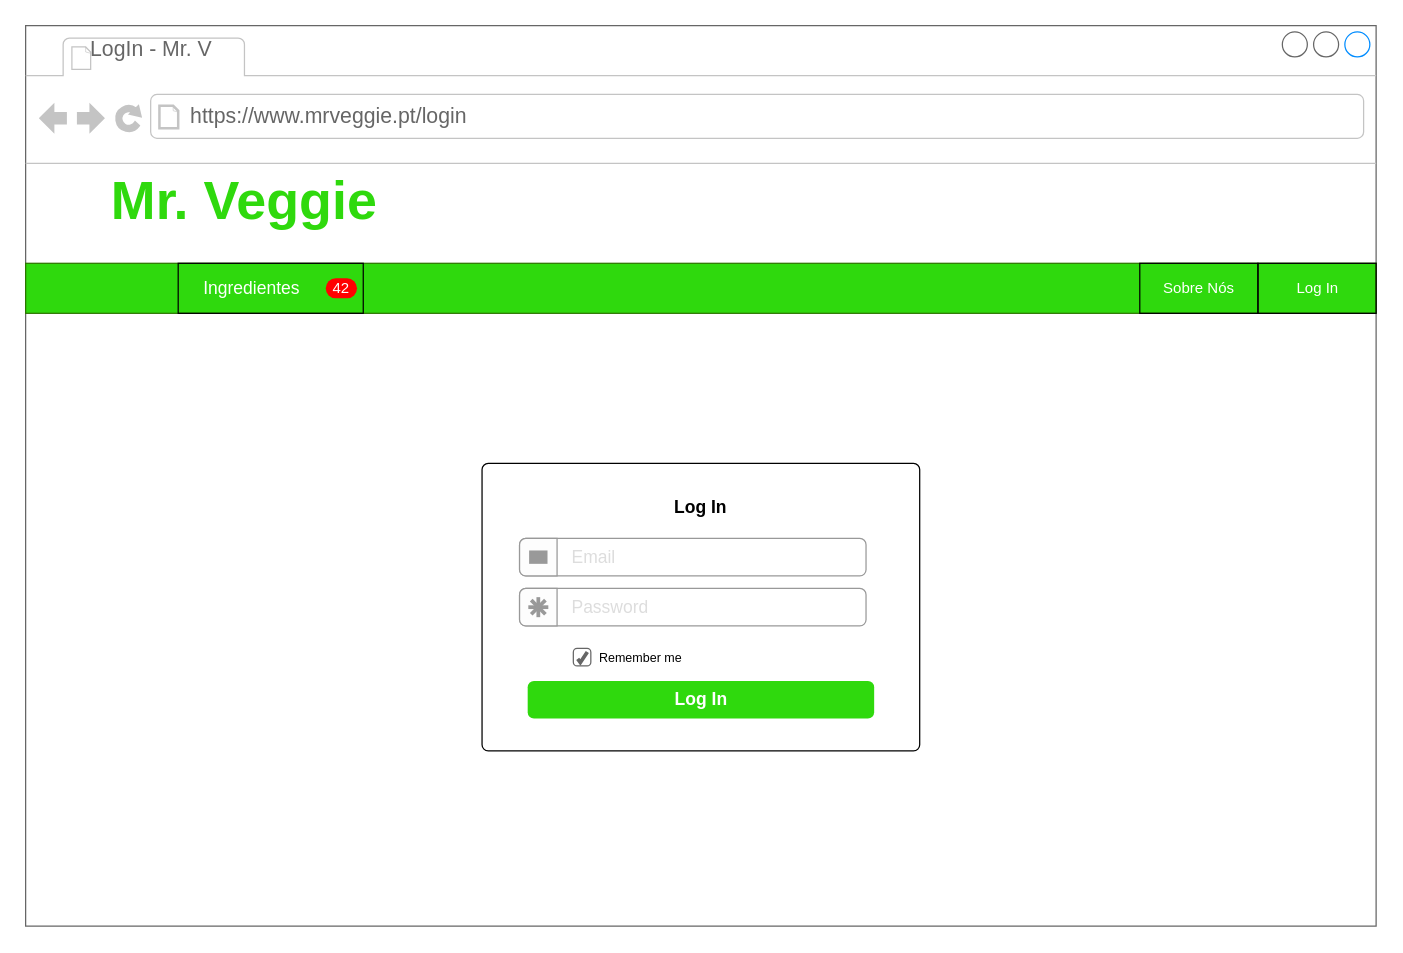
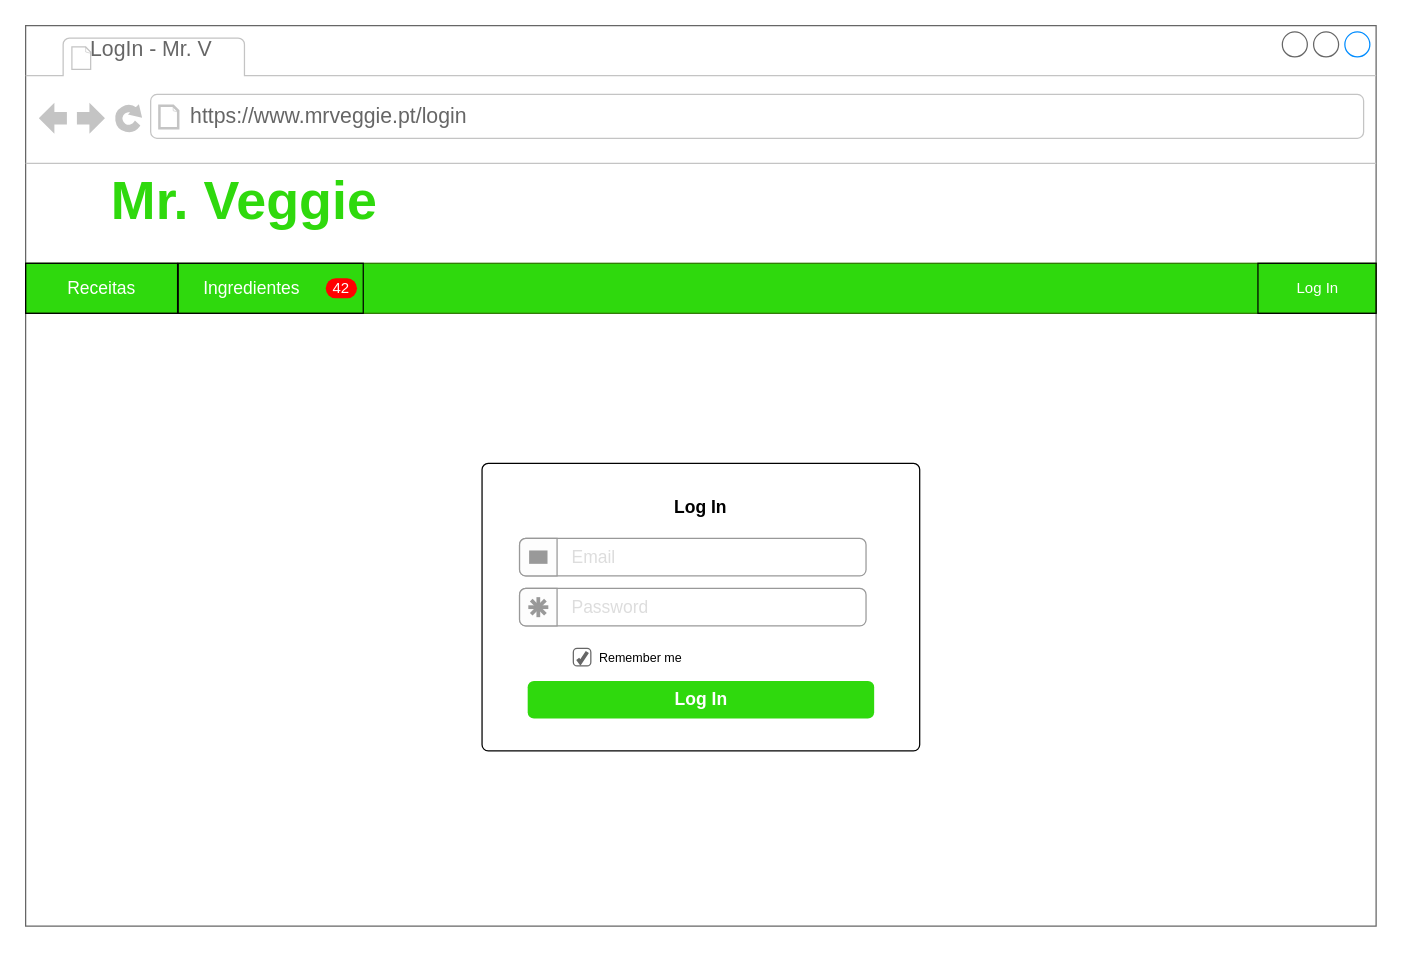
node "Receitas": added
node "Sobre Nós": removed
